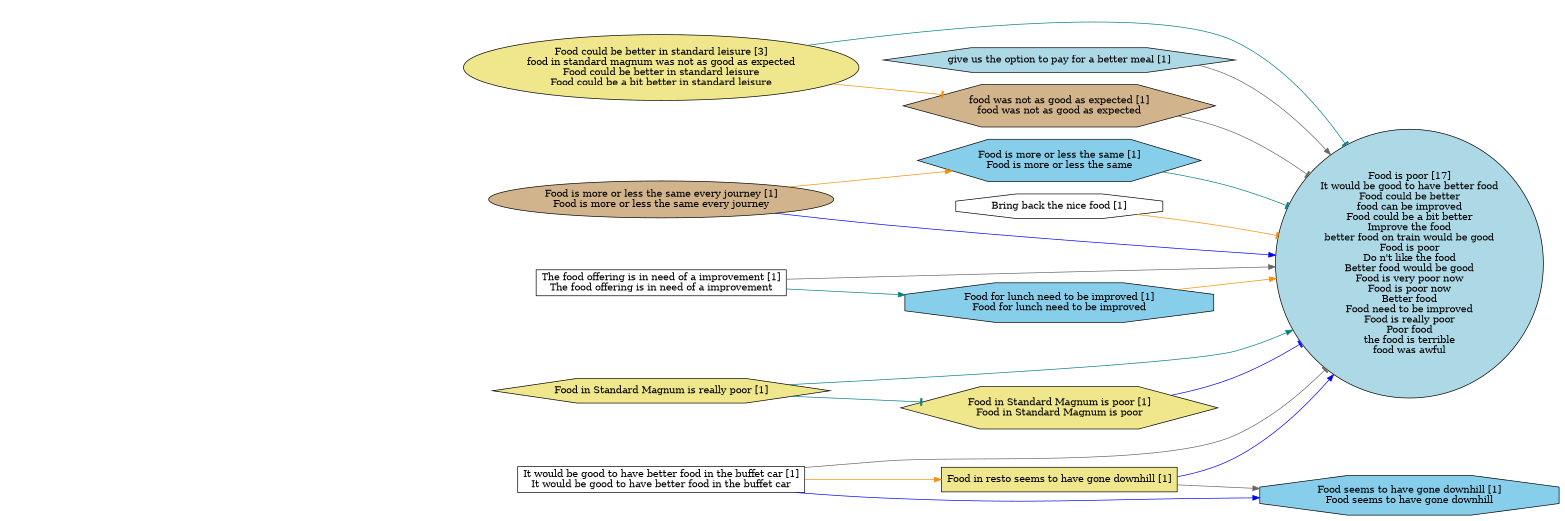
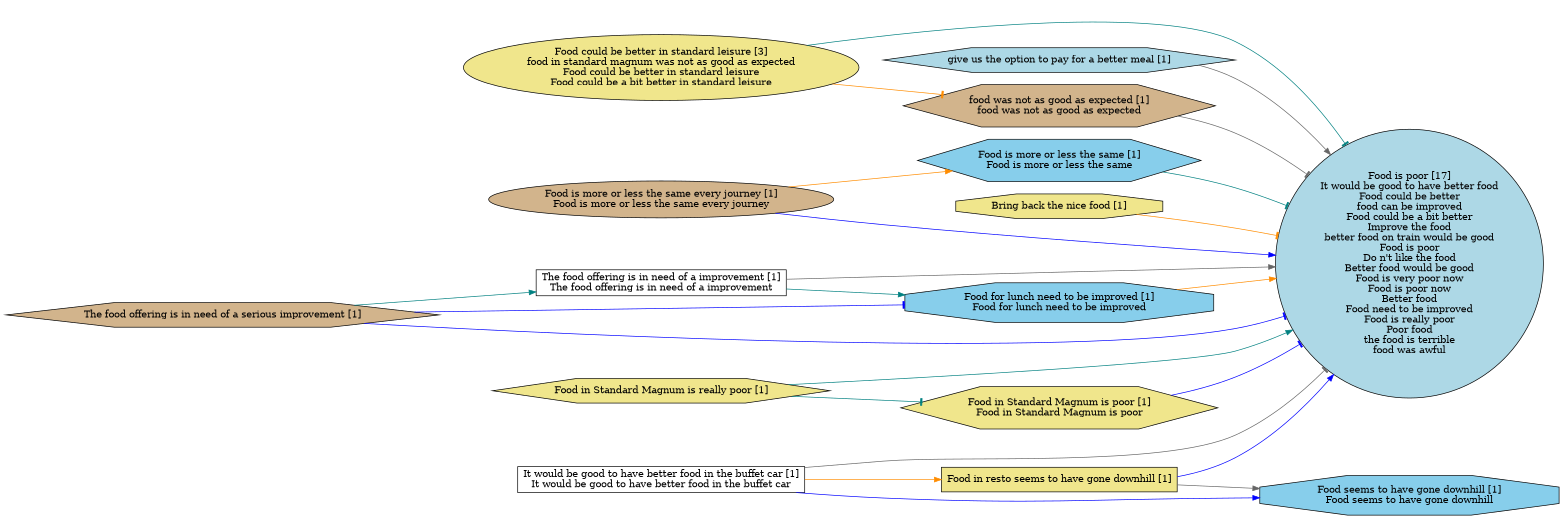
node "Bring back the nice food [1]": fillcolor white -> khaki
node "The food offering is in need of a serious improvement [1]": added
